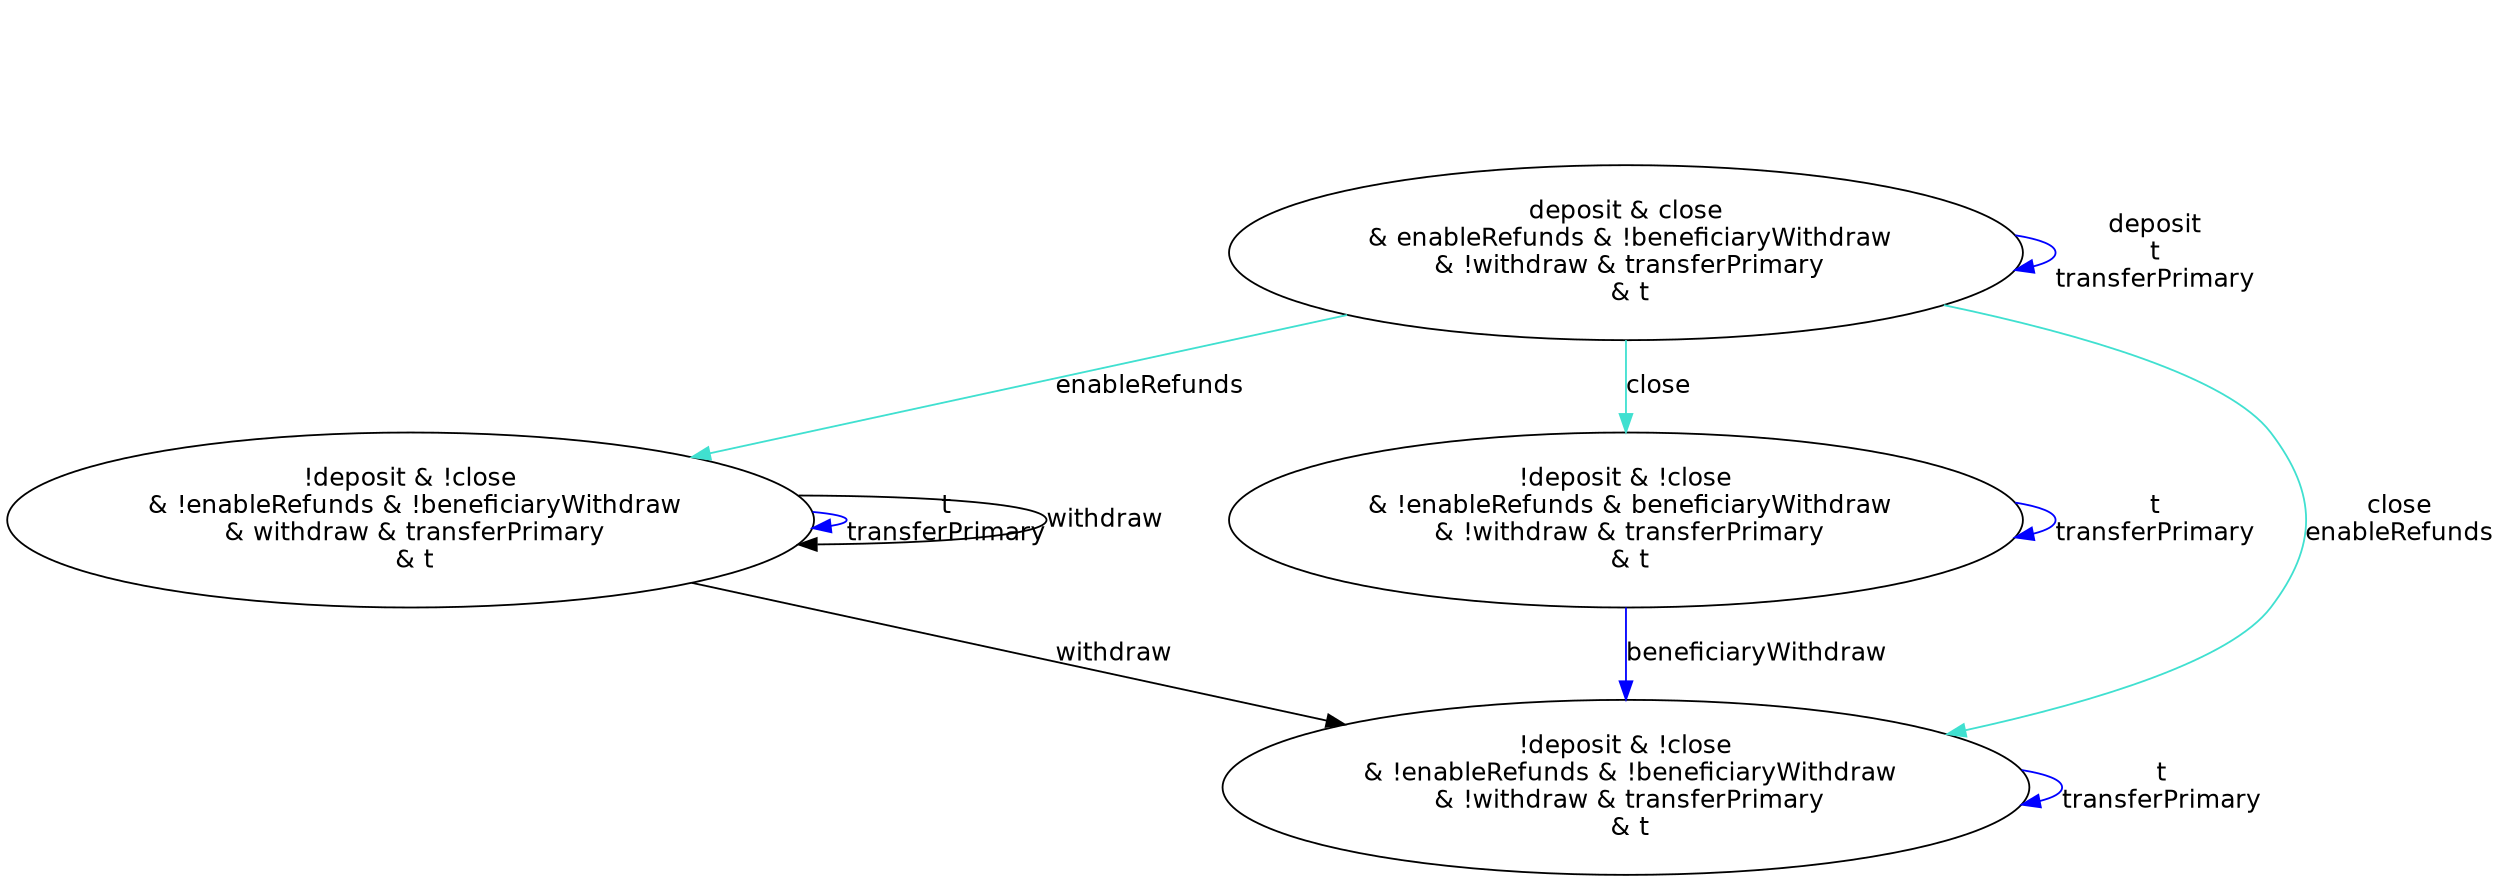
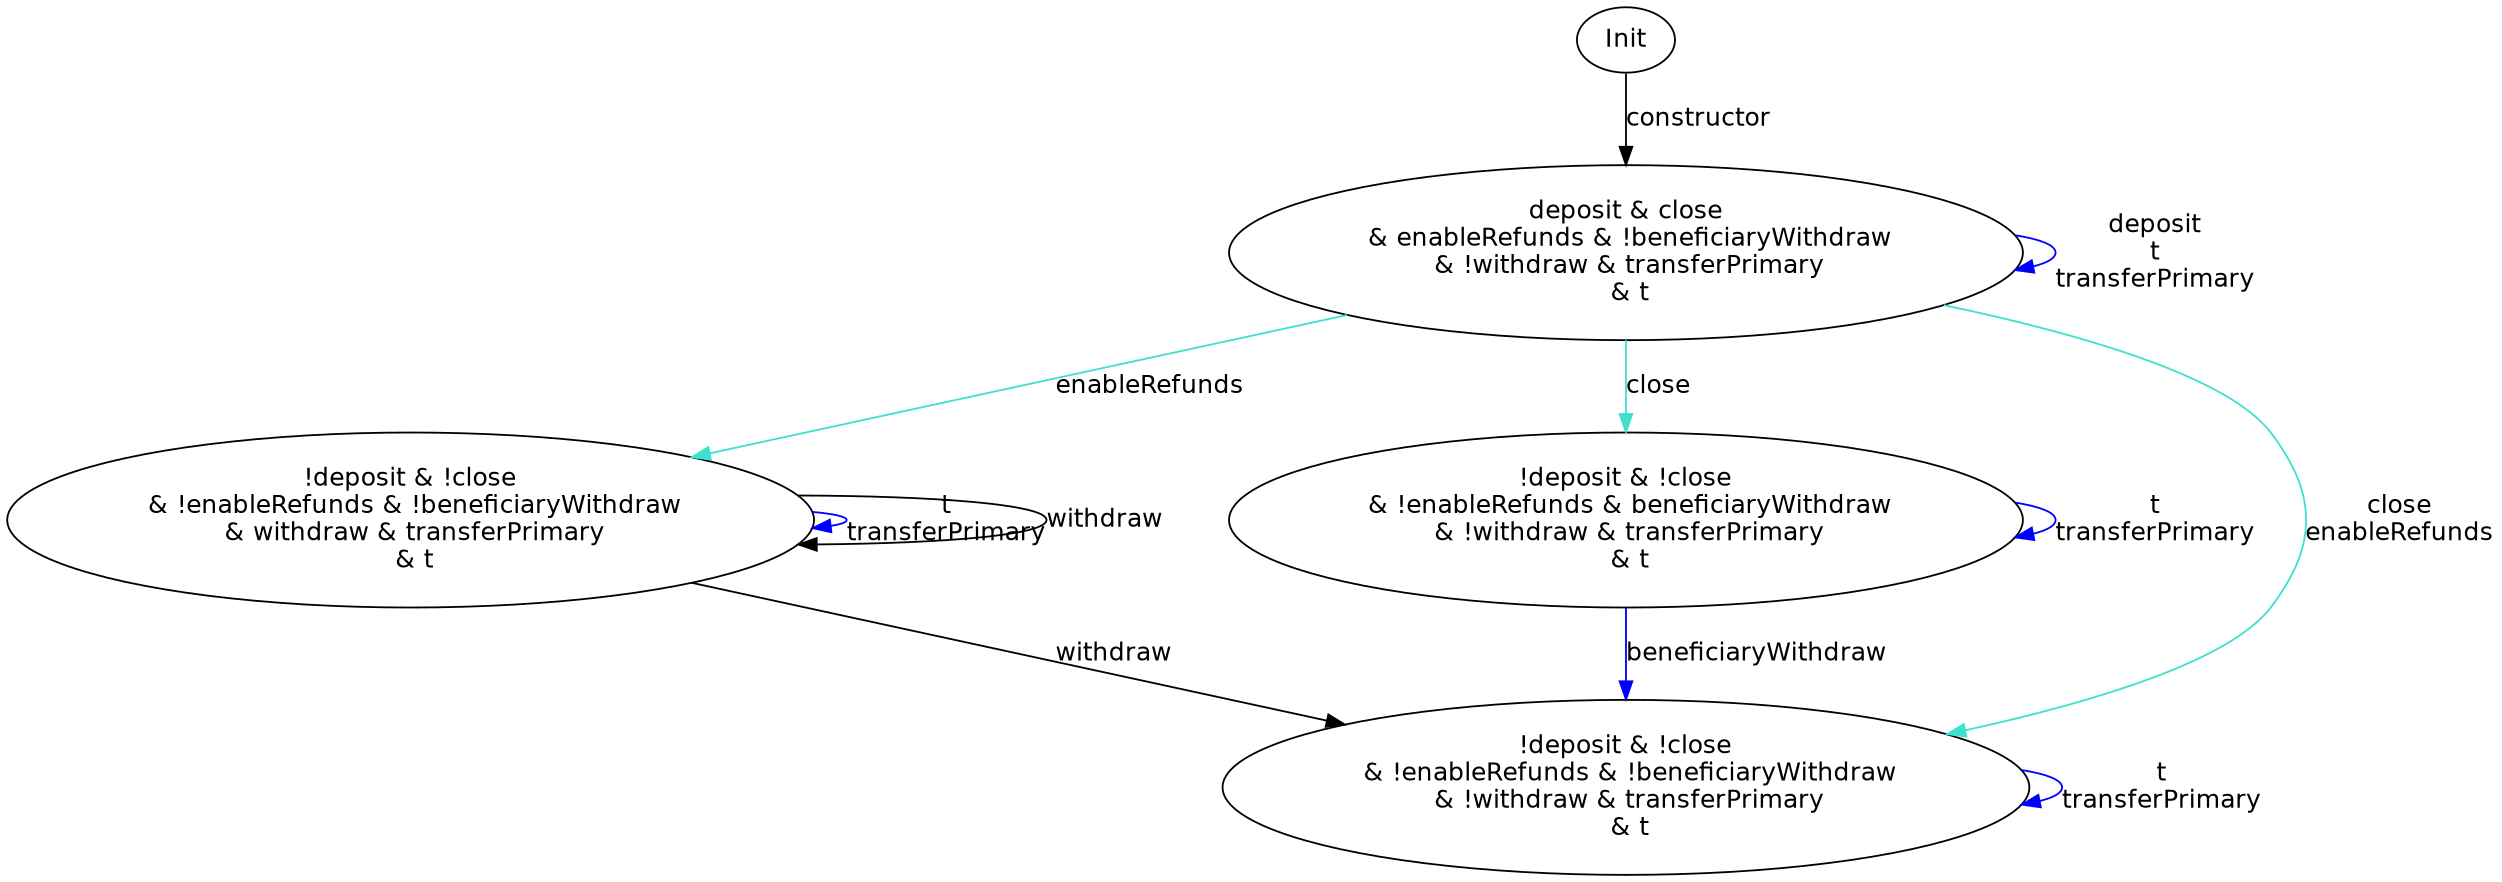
node "Init": added
